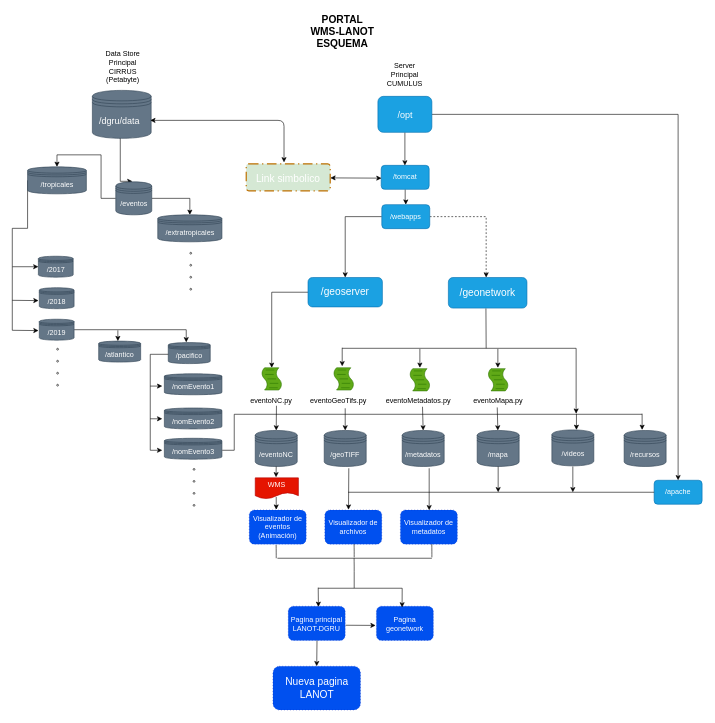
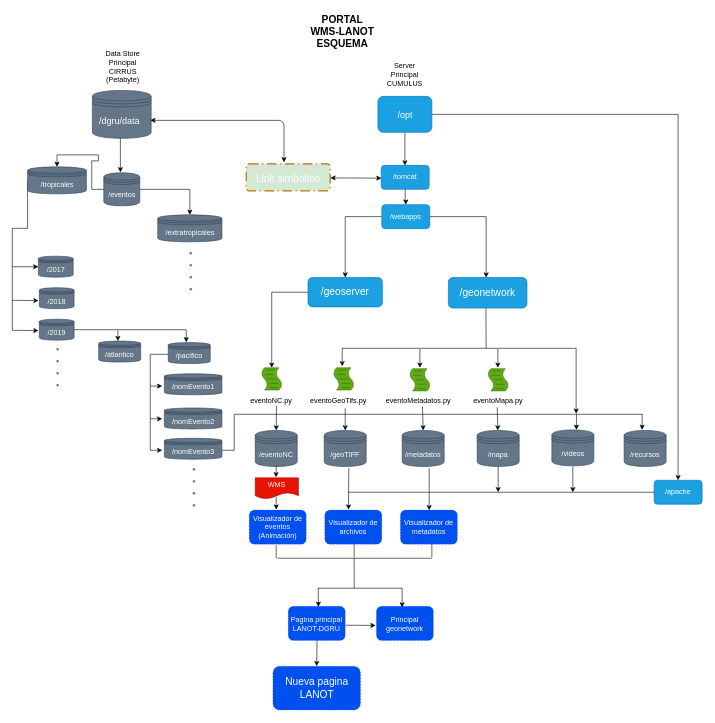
node "/eventos": moved (134, 198) -> (122, 189)
edge "/webapps" -> "/geonetwork": style dashed -> solid
node "Pagina geonetwork": label "Pagina geonetwork" -> "Principal geonetwork"
